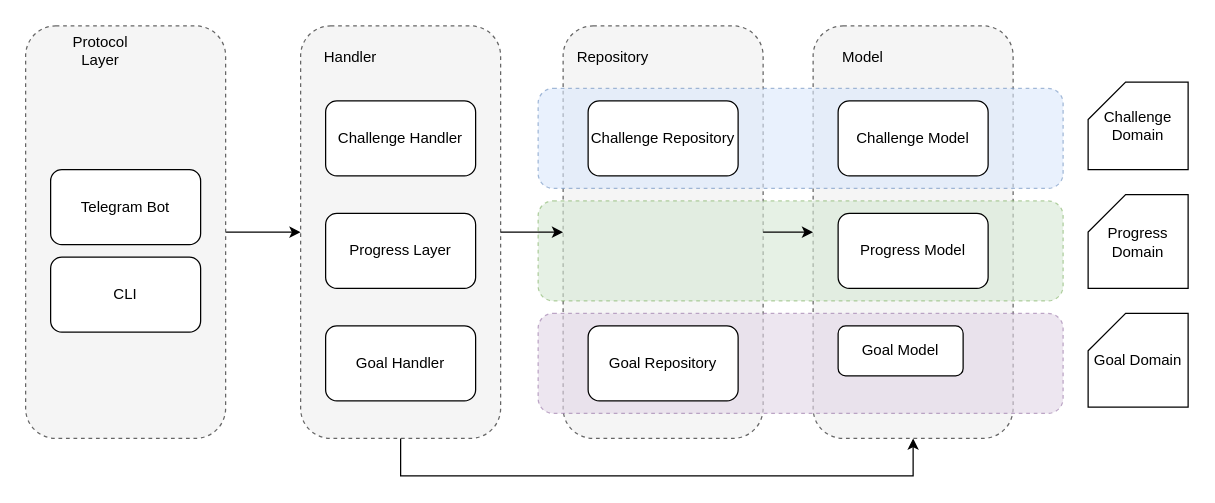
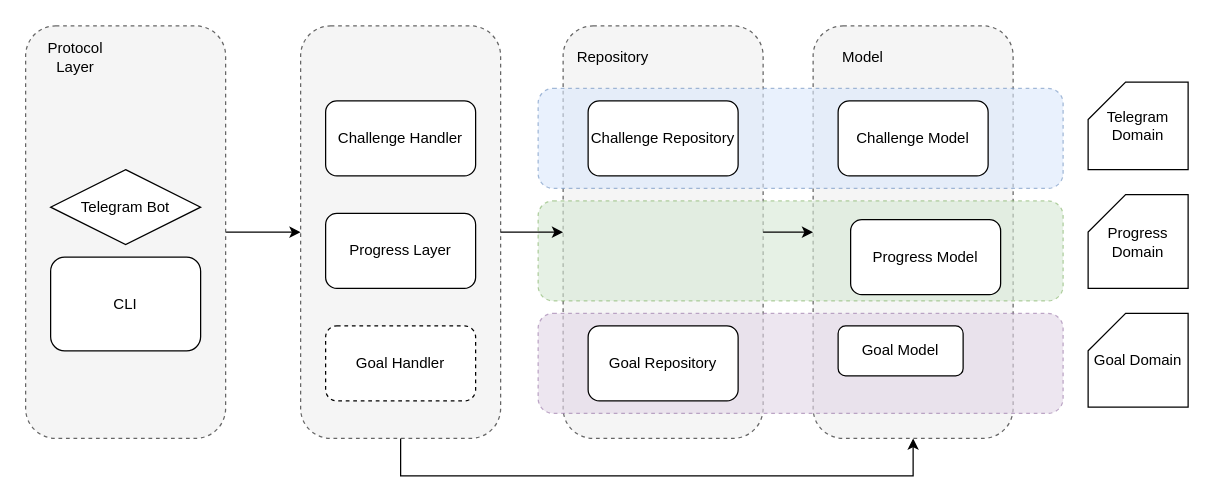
node "Protocol Layer": moved (101, 51) -> (76, 57)
node "Handler": removed
node "Challenge Domain": label "Challenge Domain" -> "Telegram Domain"
node "Telegram Bot": shape rounded rectangle -> diamond
node "Progress Model": moved (913, 251) -> (926, 257)
node "CLI": size 150x75 -> 150x94
node "Goal Handler": style solid -> dashed
